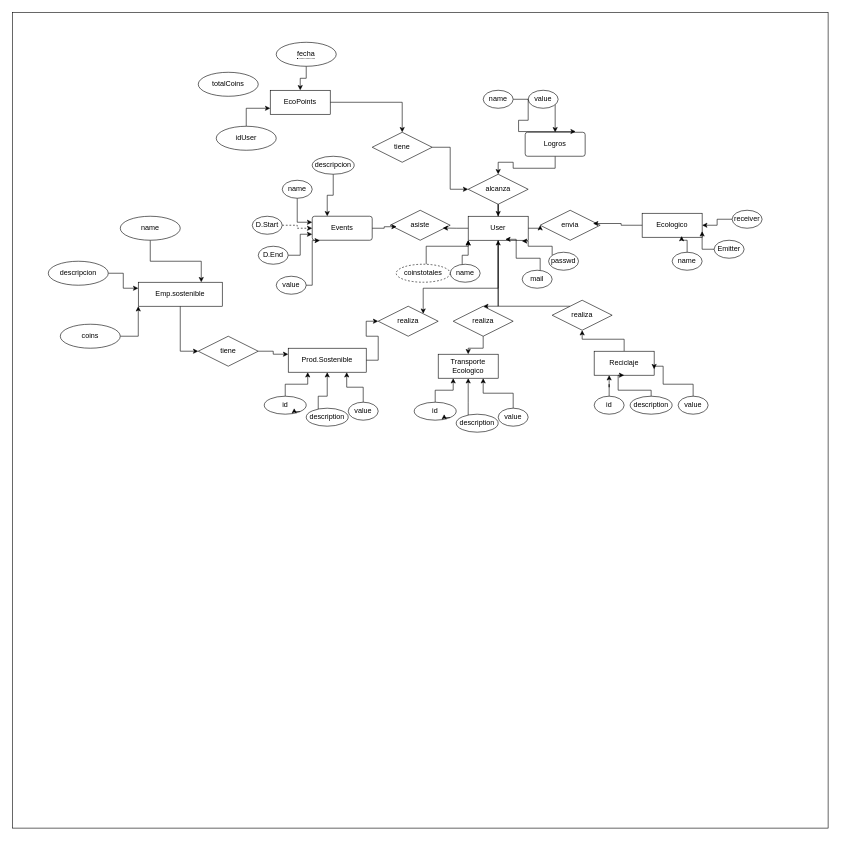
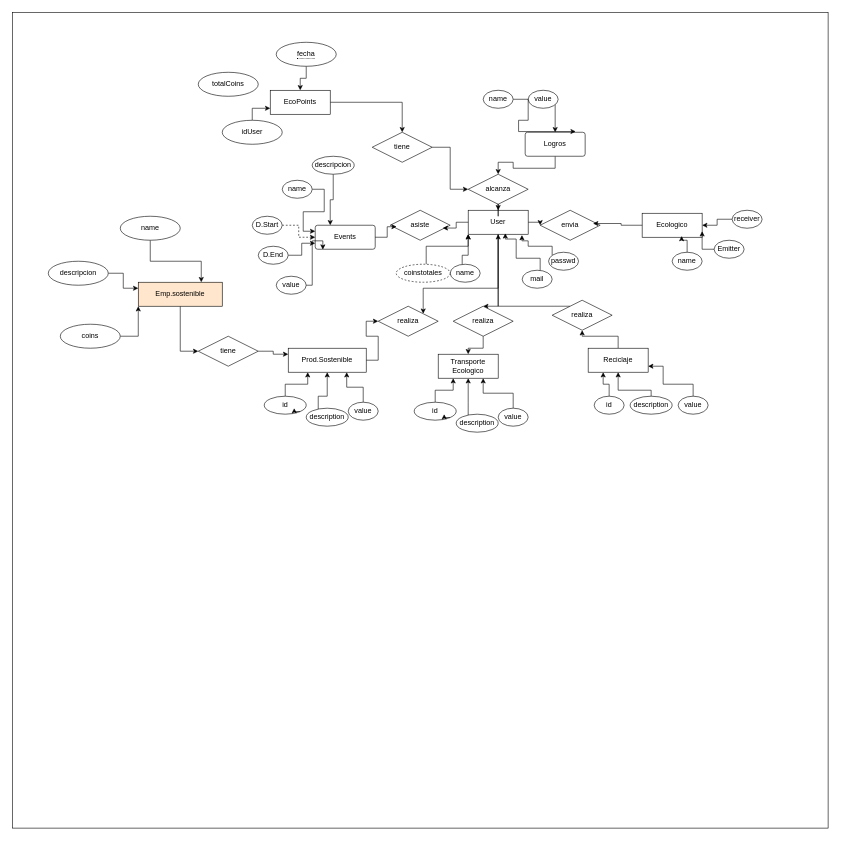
node "idUser": moved (246, 138) -> (252, 132)
node "Events": moved (342, 228) -> (345, 237)
node "User": moved (498, 228) -> (498, 222)
node "Emp.sostenible": fillcolor #ffffff -> #ffe6cc
node "Reciclaje": moved (624, 363) -> (618, 360)
